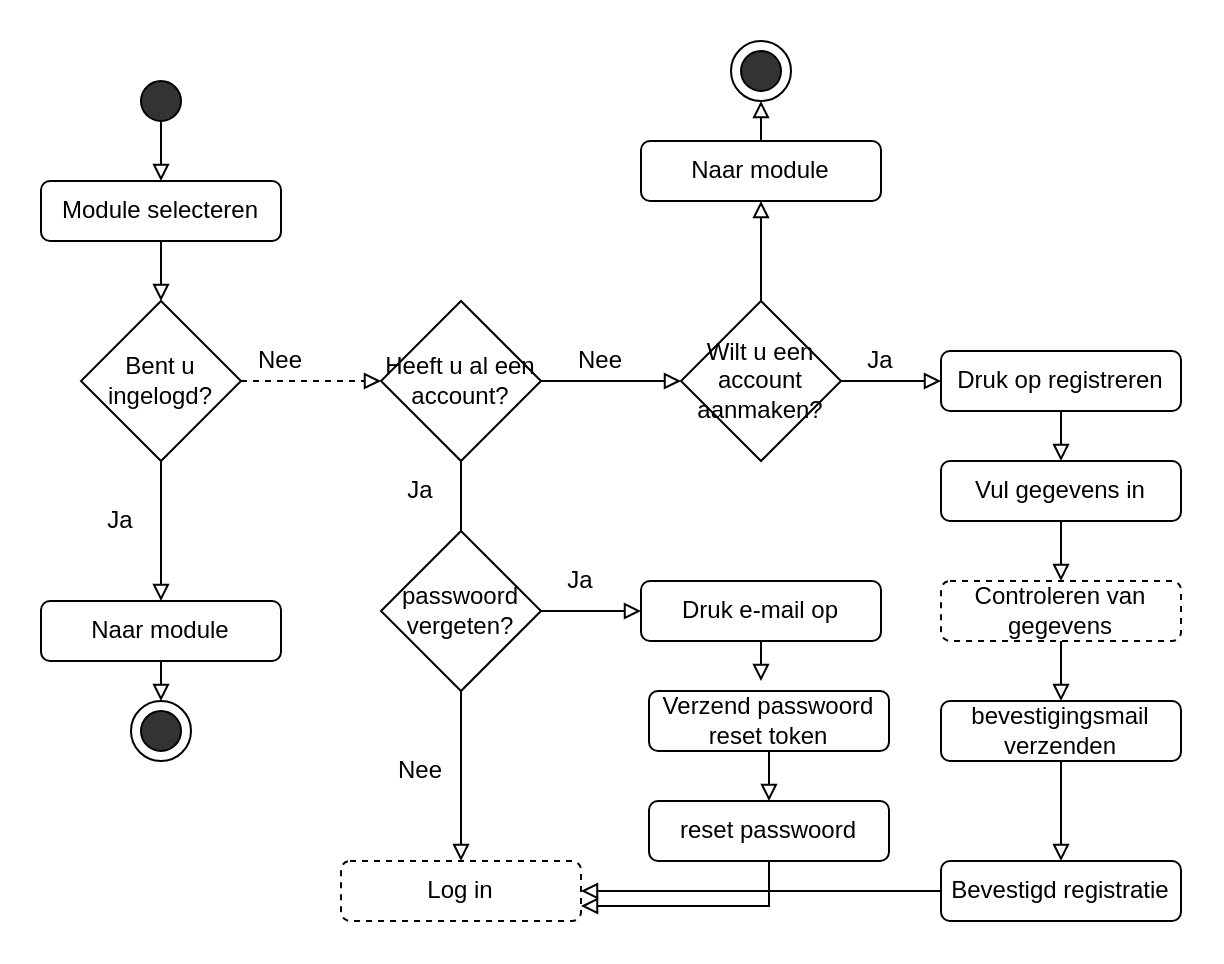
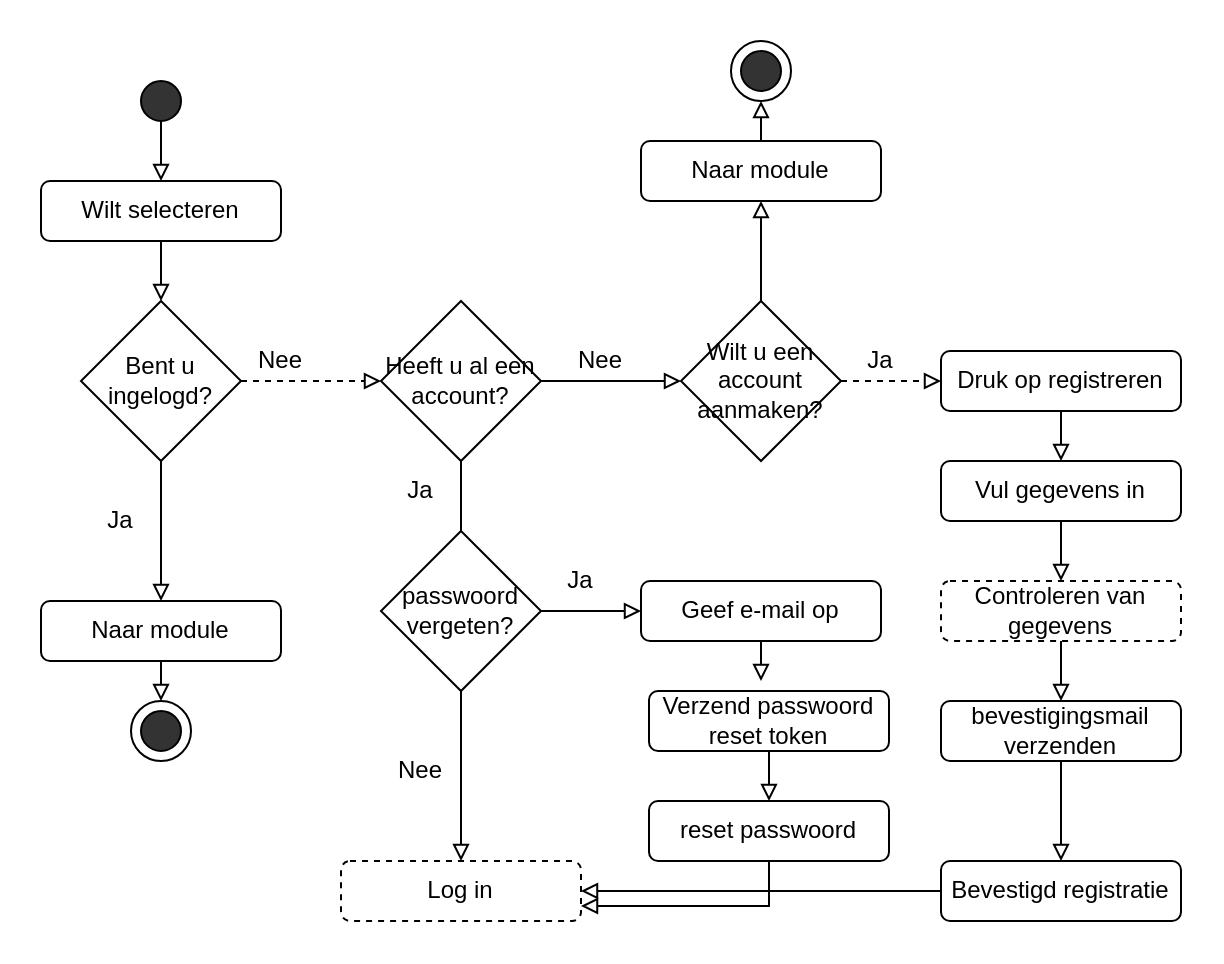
node "Module selecteren": label "Module selecteren" -> "Wilt selecteren"
edge "Wilt u een account aanmaken?" -> "Druk op registreren": style solid -> dashed
node "Druk e-mail op": label "Druk e-mail op" -> "Geef e-mail op"
